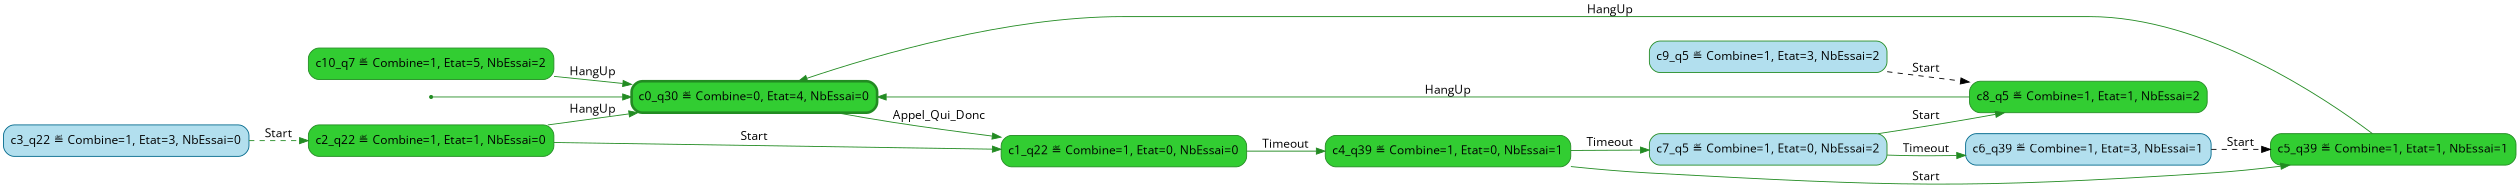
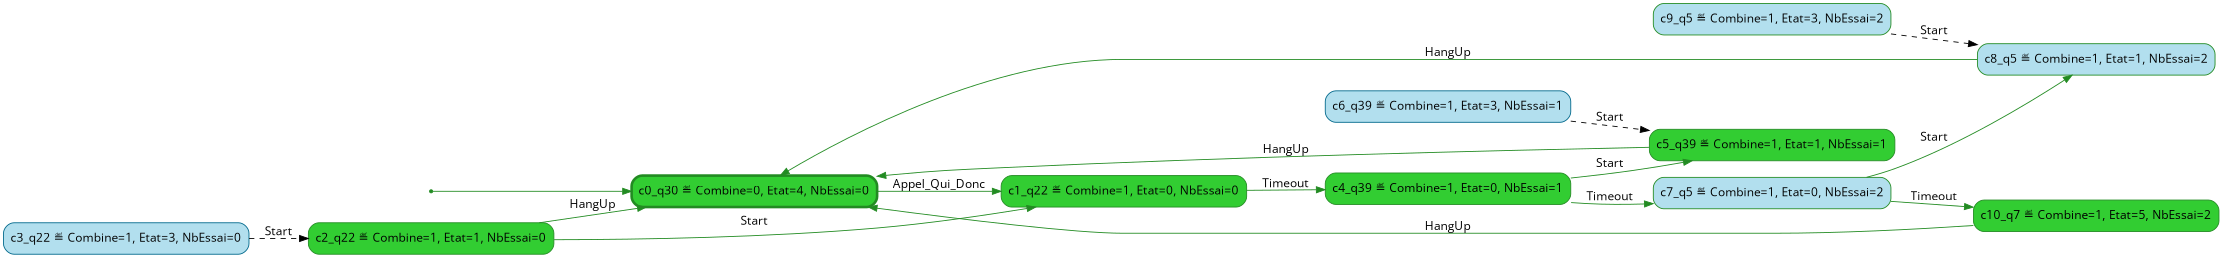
node "c8_q5 ≝ Combine=1, Etat=1, NbEssai=2": fillcolor limegreen -> lightblue2
edge "c3_q22 ≝ Combine=1, Etat=3, NbEssai=0" -> "c2_q22 ≝ Combine=1, Etat=1, NbEssai=0": color forestgreen -> black
edge "c7_q5 ≝ Combine=1, Etat=0, NbEssai=2" -> "c6_q39 ≝ Combine=1, Etat=3, NbEssai=1": now "c7_q5 ≝ Combine=1, Etat=0, NbEssai=2" -> "c10_q7 ≝ Combine=1, Etat=5, NbEssai=2"
